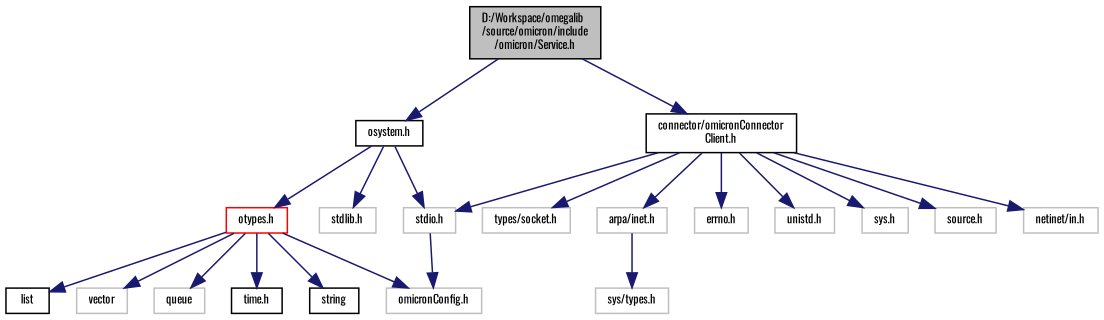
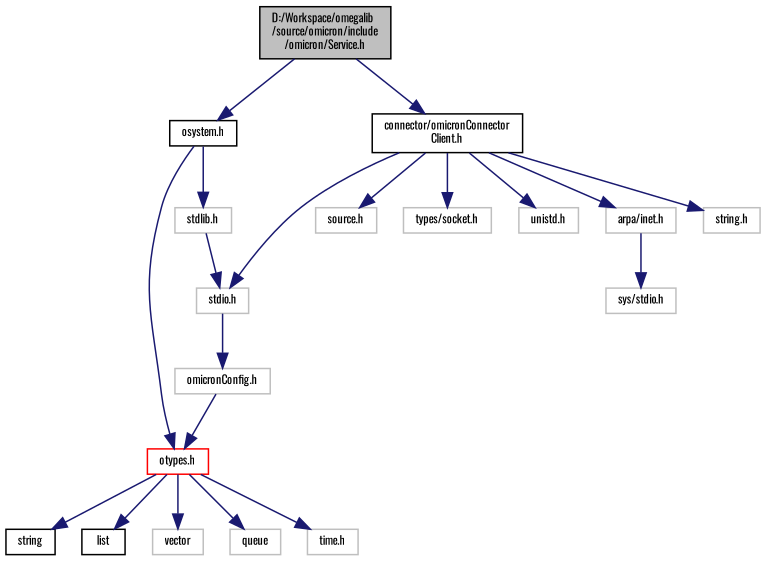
edge "osystem.h" -> "stdio.h": now "stdlib.h" -> "stdio.h"
node "errno.h": removed
node "sys.h": label "sys.h" -> "string.h"
node "netinet/in.h": removed
edge "otypes.h" -> "omicronConfig.h": reversed
node "time.h": color black -> grey75
node "sys/types.h": label "sys/types.h" -> "sys/stdio.h"
